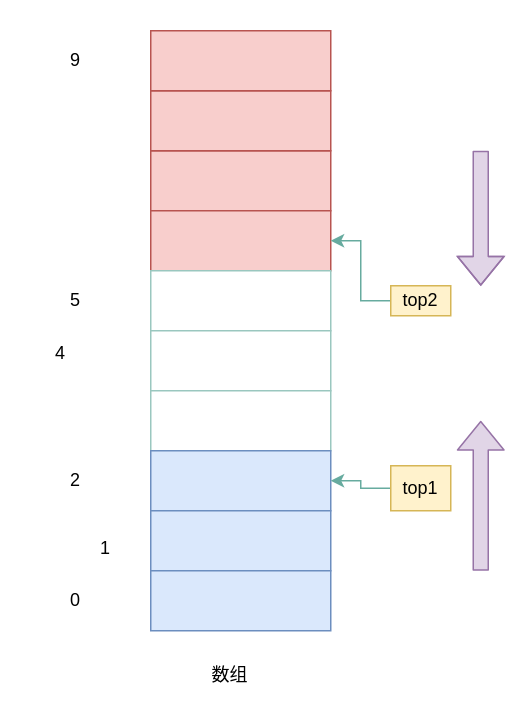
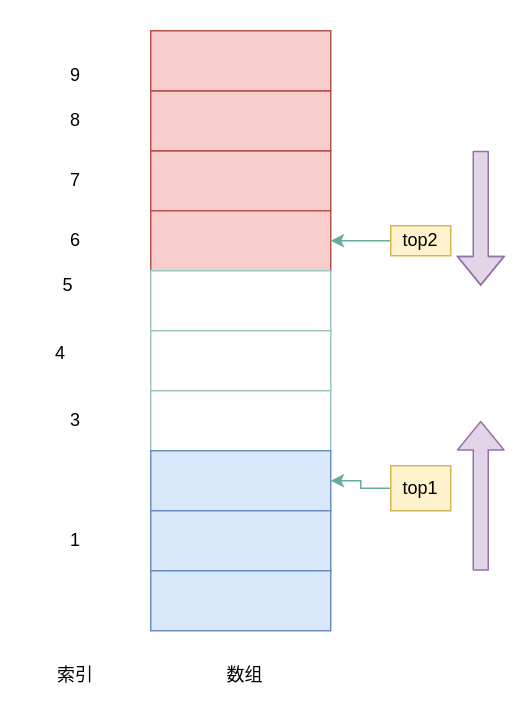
node "9": moved (76, 61) -> (76, 76)
node "8": added
node "7": added
node "6": added
node "5": moved (76, 301) -> (68, 286)
node "top2": moved (421, 301) -> (421, 241)
node "3": added
node "2": removed
node "1": moved (106, 548) -> (76, 541)
node "0": removed
node "索引": added
node "数组": moved (230, 676) -> (245, 676)
